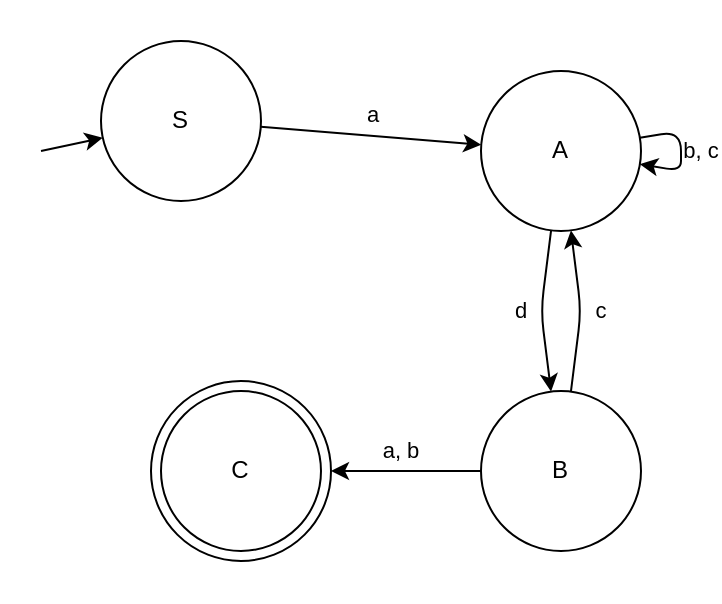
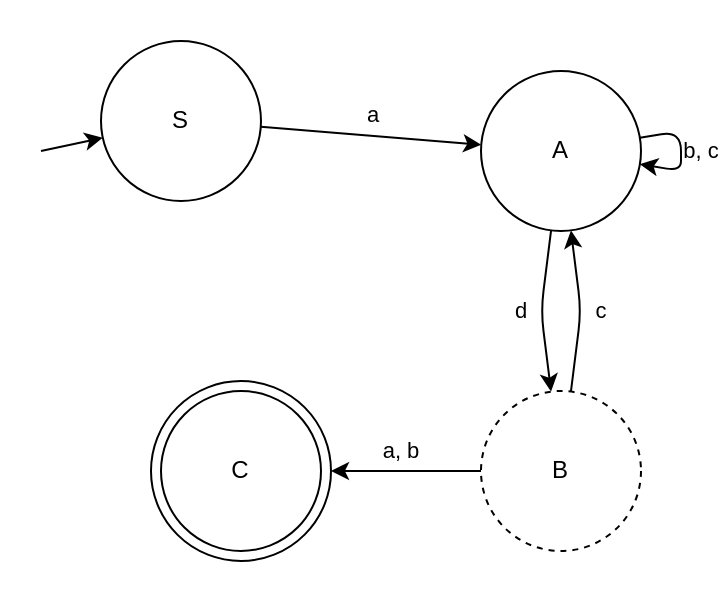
node "B": style solid -> dashed
